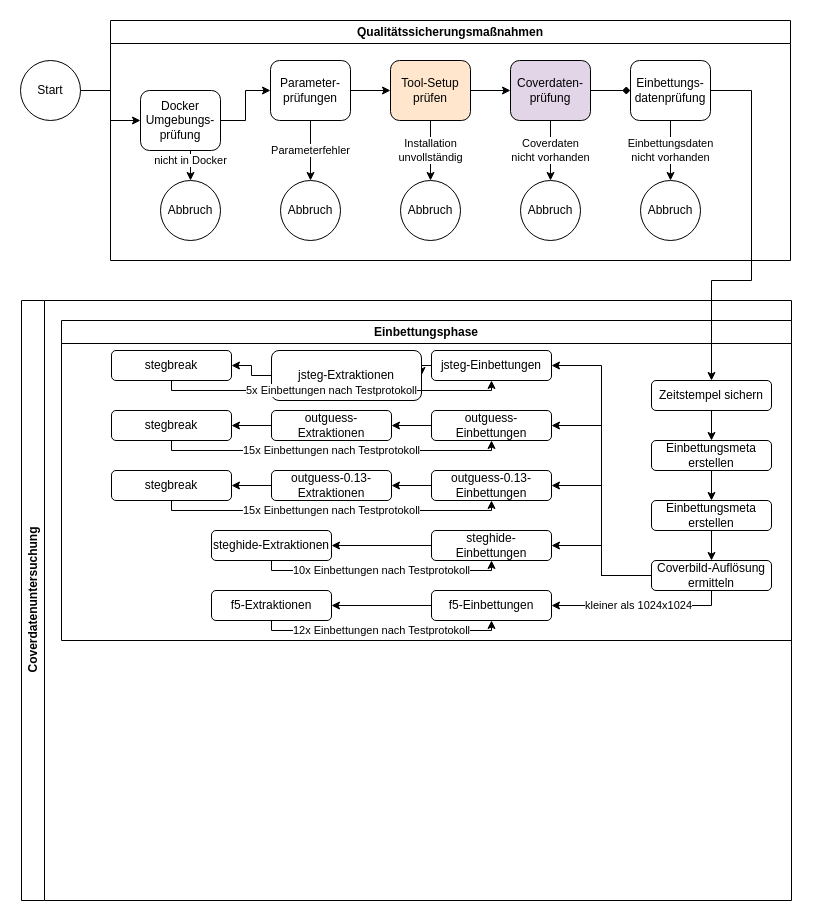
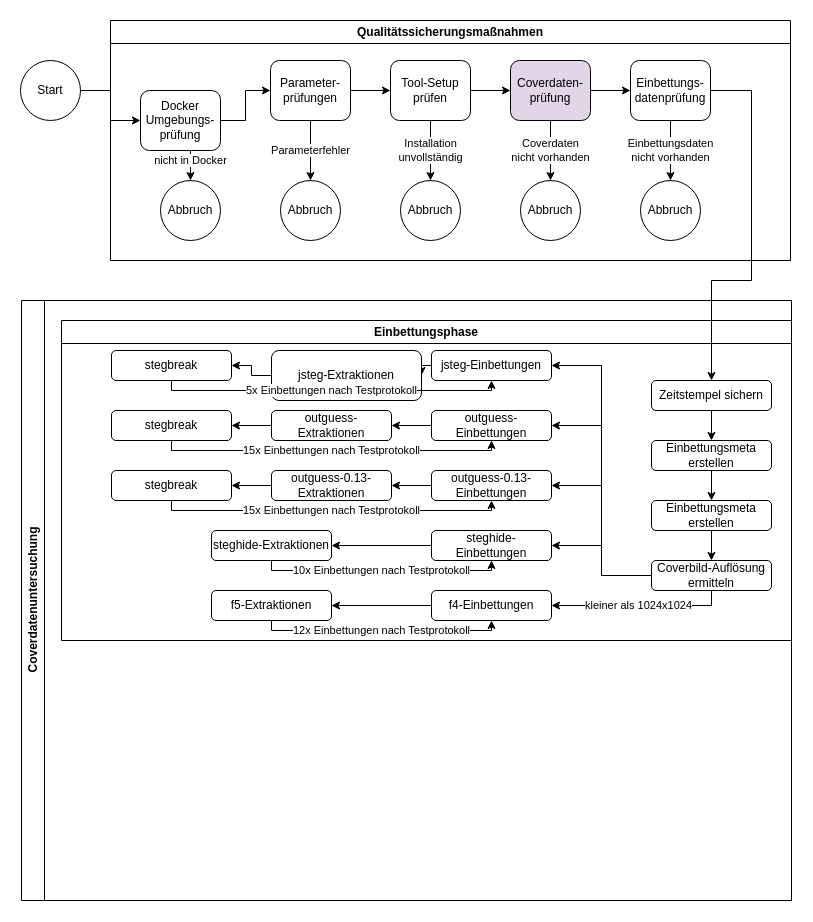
node "Tool-Setup prüfen": fillcolor #ffe6cc -> #ffffff
edge "Coverdaten-prüfung" -> "Einbettungs-datenprüfung": arrowhead diamond -> classic
node "f5-Einbettungen": label "f5-Einbettungen" -> "f4-Einbettungen"
